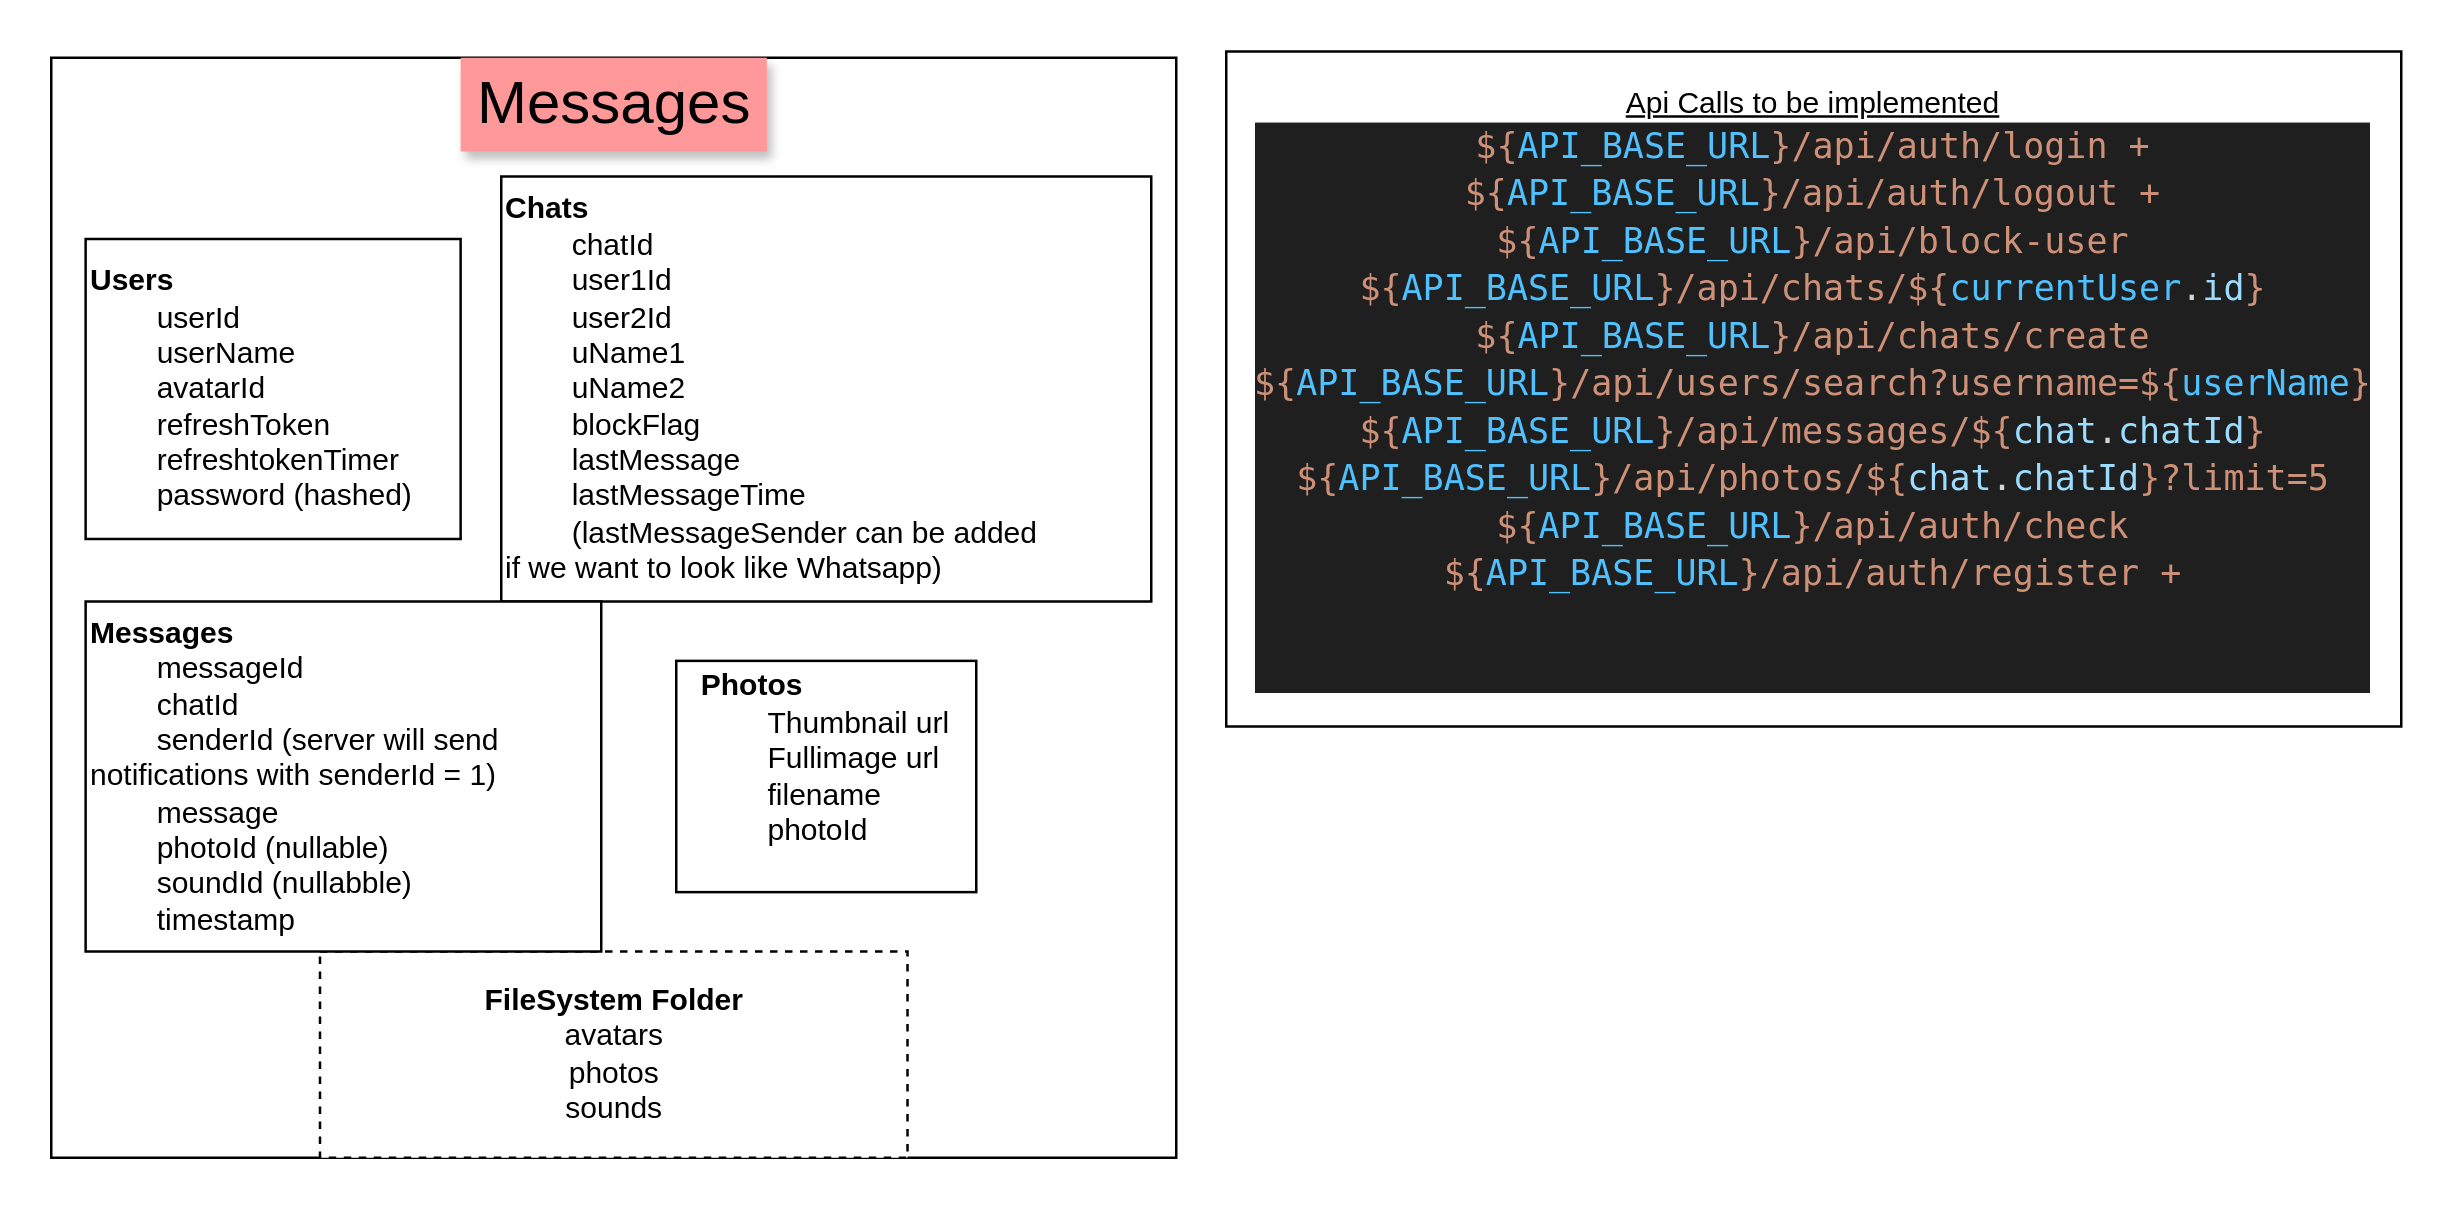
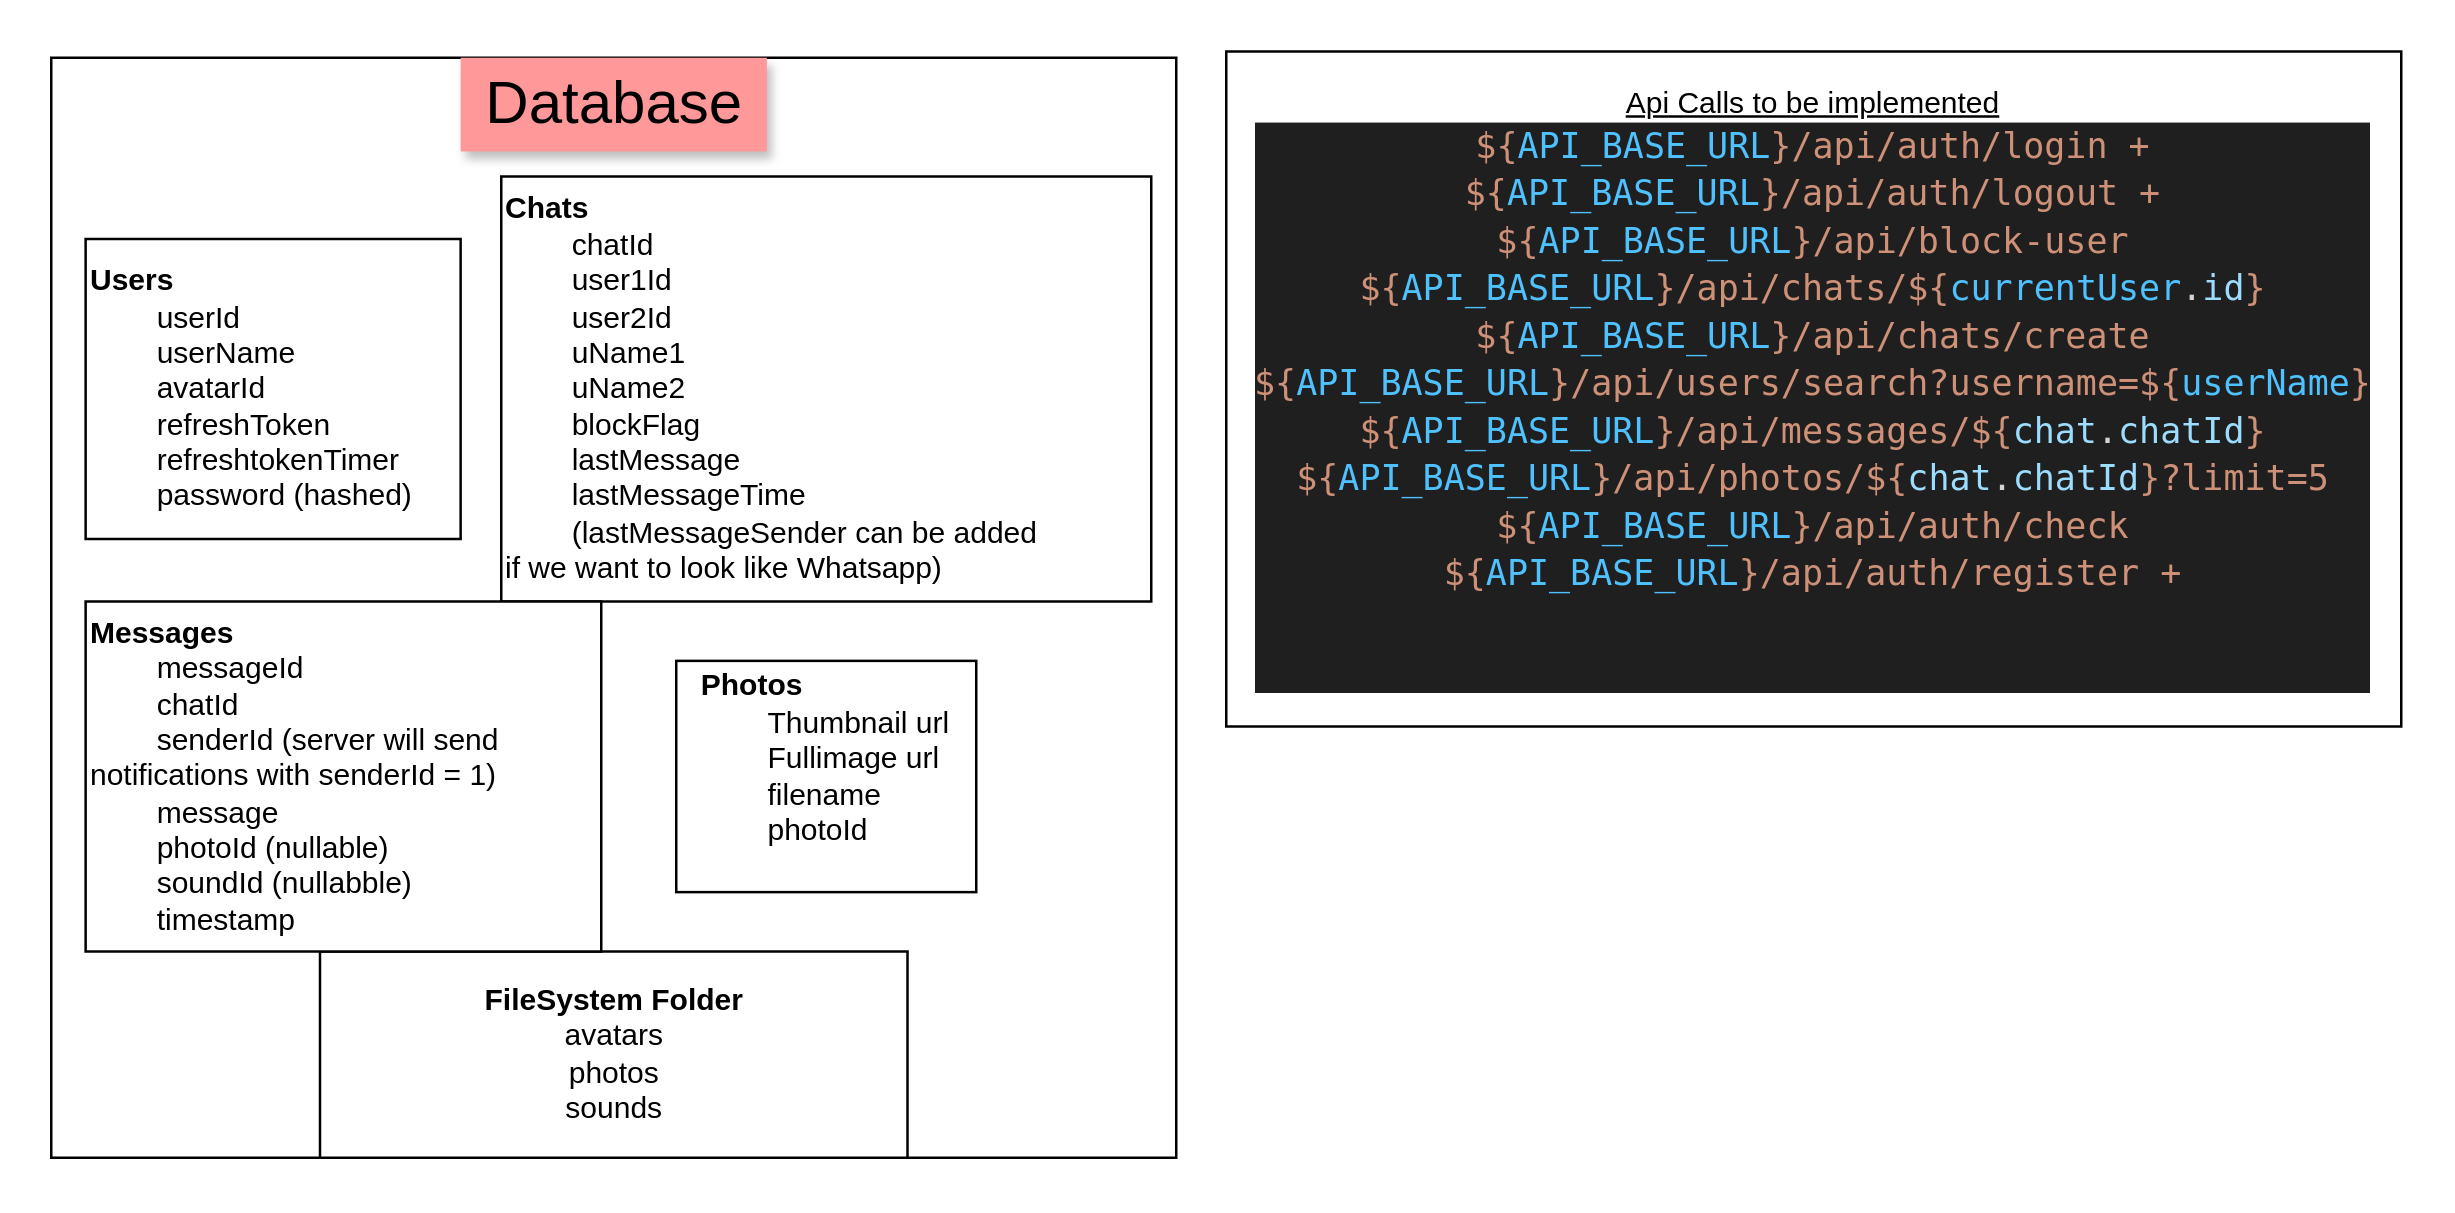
node "Messages": label "Messages" -> "Database"
node "FileSystem Folder avatars photos sounds": style dashed -> solid
